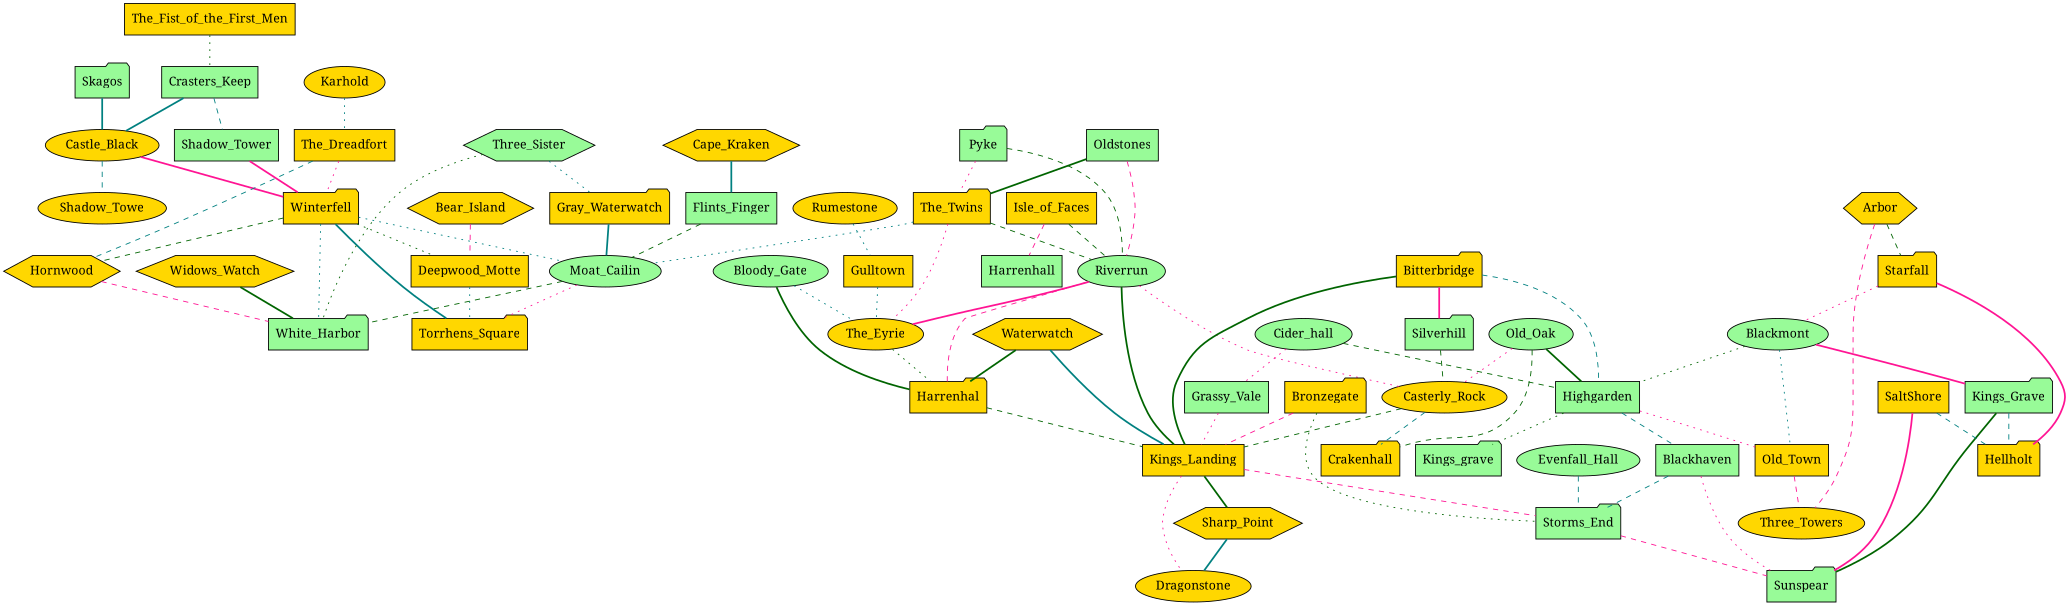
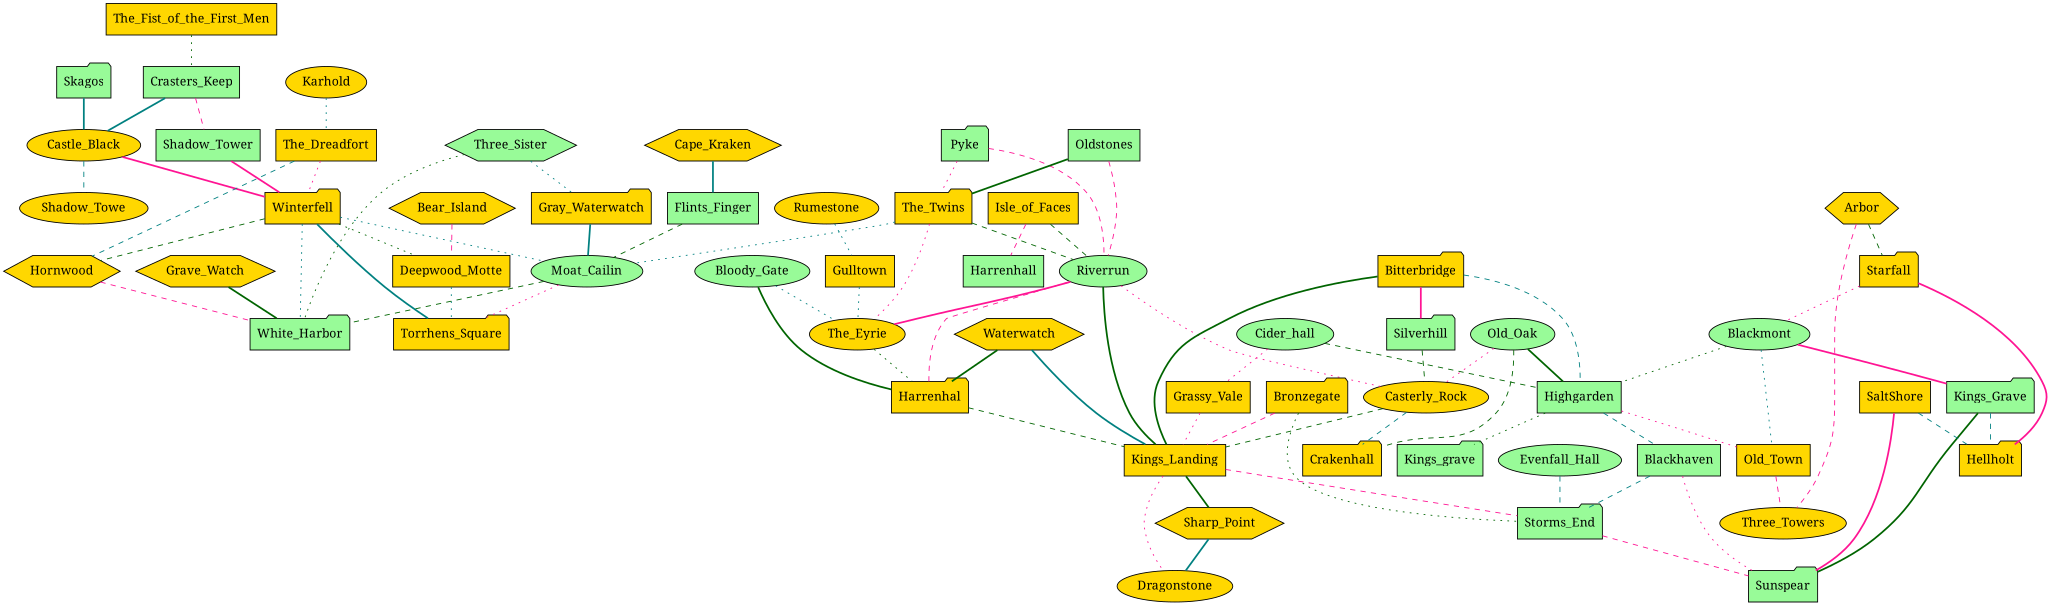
edge "Crasters_Keep" -- "Shadow_Tower": color teal -> deeppink
edge "Pyke" -- "Riverrun": color darkgreen -> deeppink
node "Widows_Watch": label "Widows_Watch" -> "Grave_Watch"
node "Grassy_Vale": fillcolor palegreen -> gold
